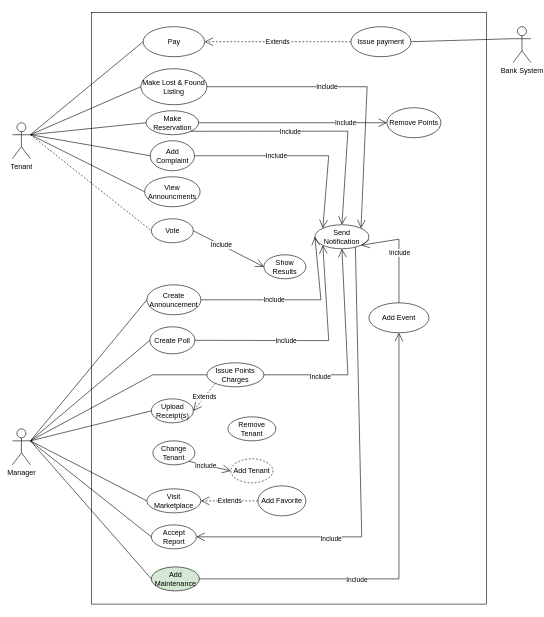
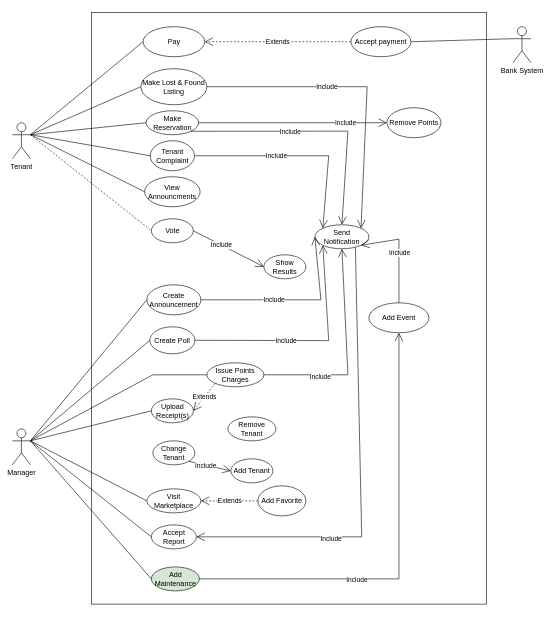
node "Issue payment": label "Issue payment" -> "Accept payment"
node "Add Complaint": label "Add Complaint" -> "Tenant Complaint"
node "Add Tenant": style dashed -> solid
